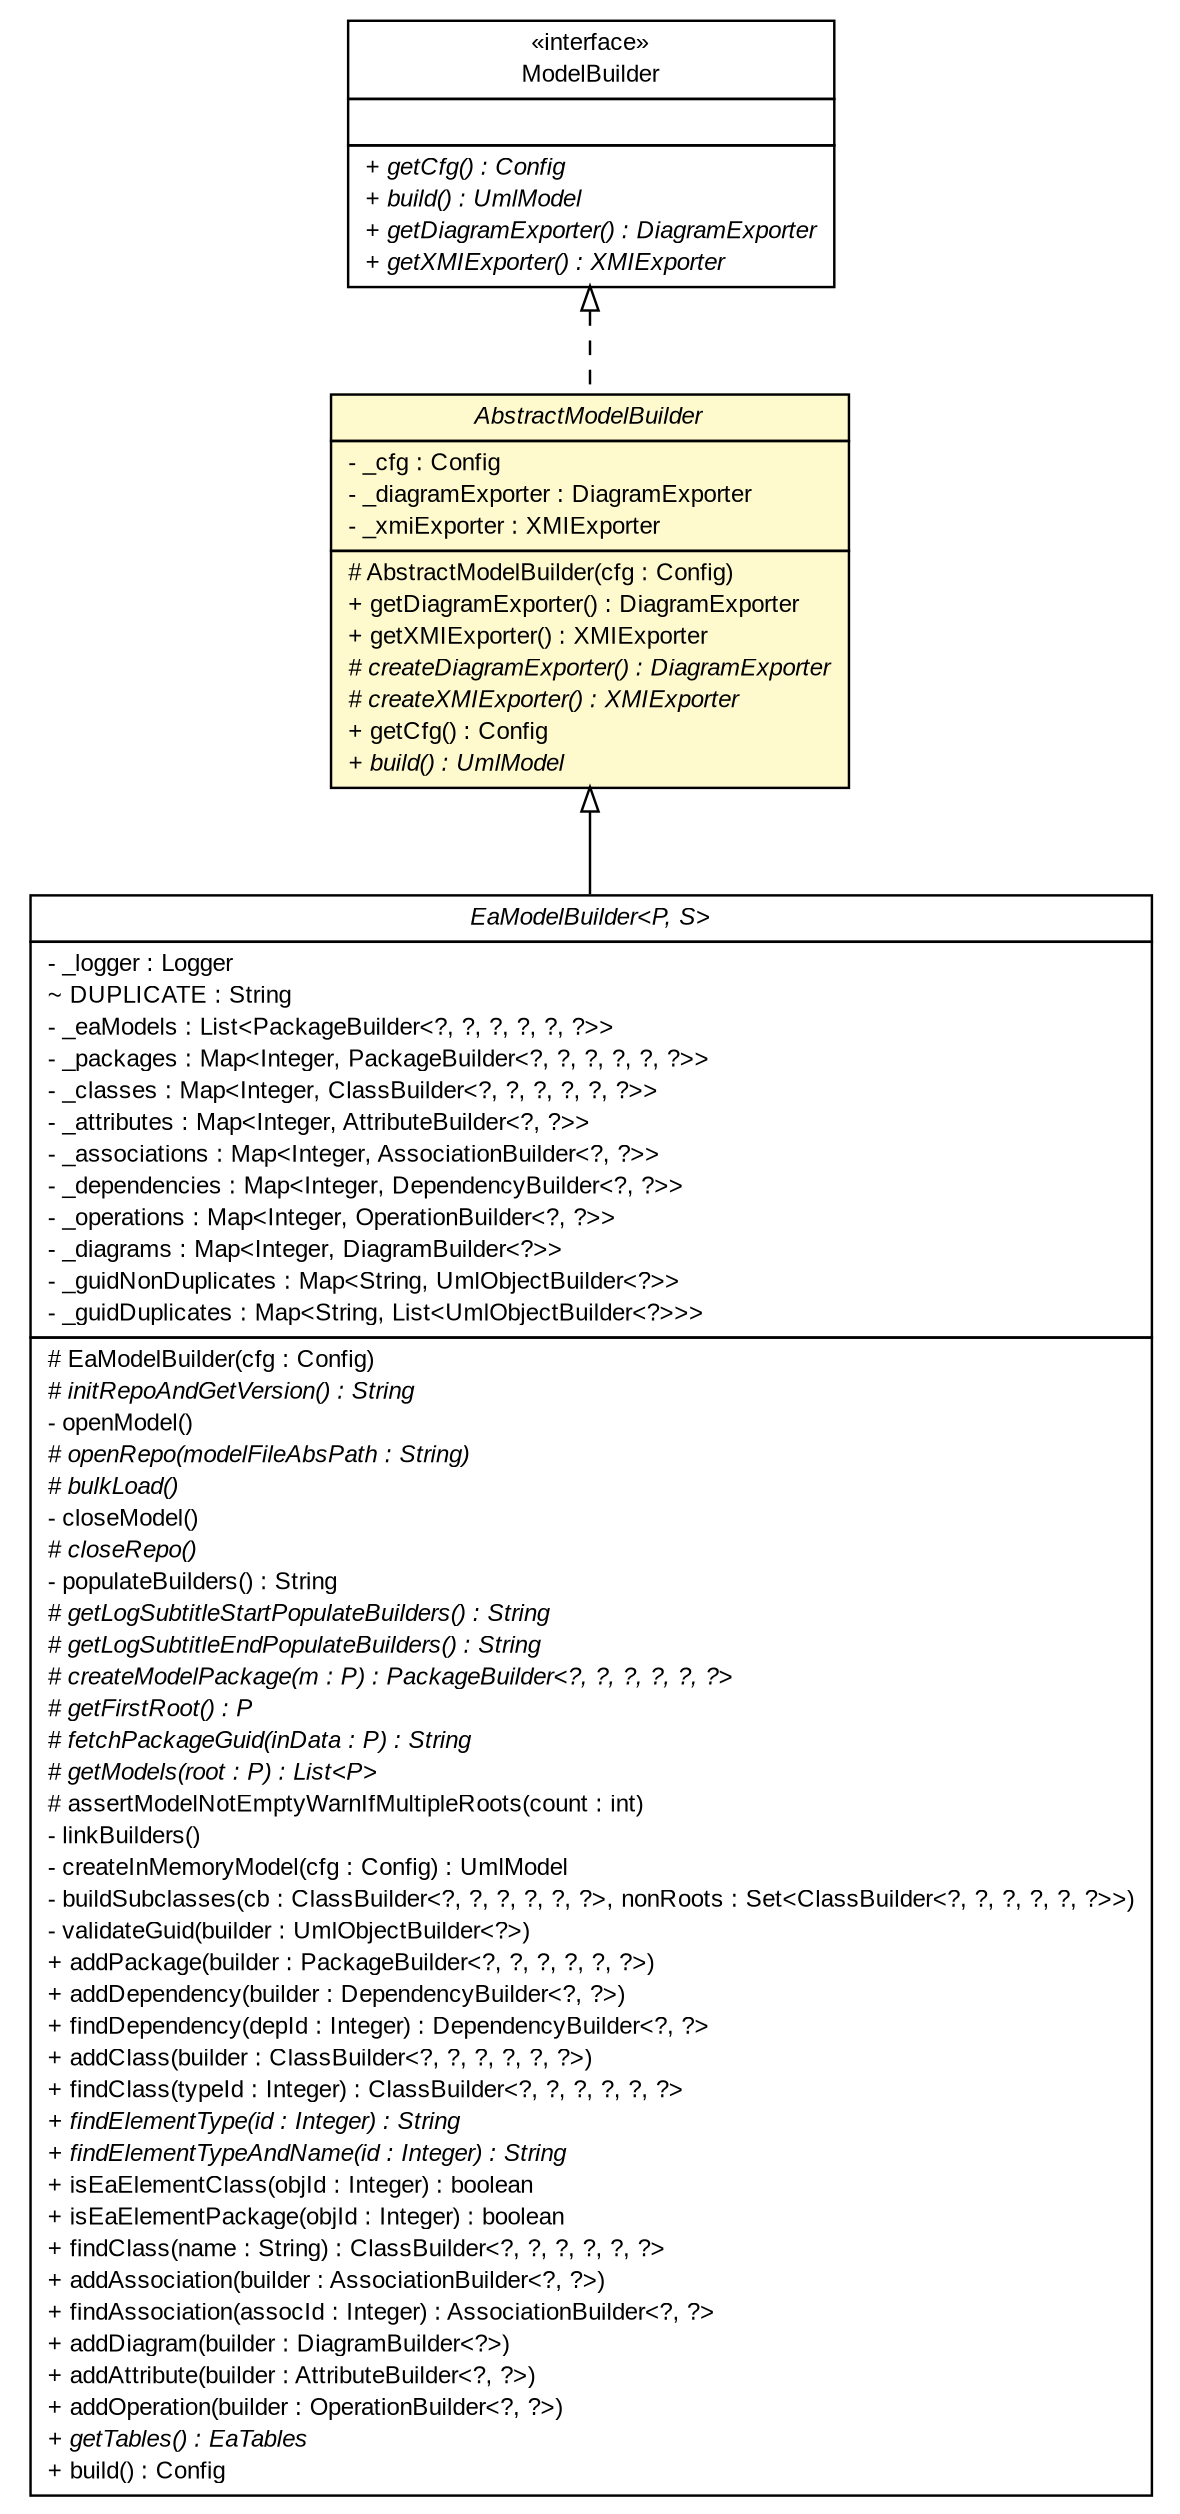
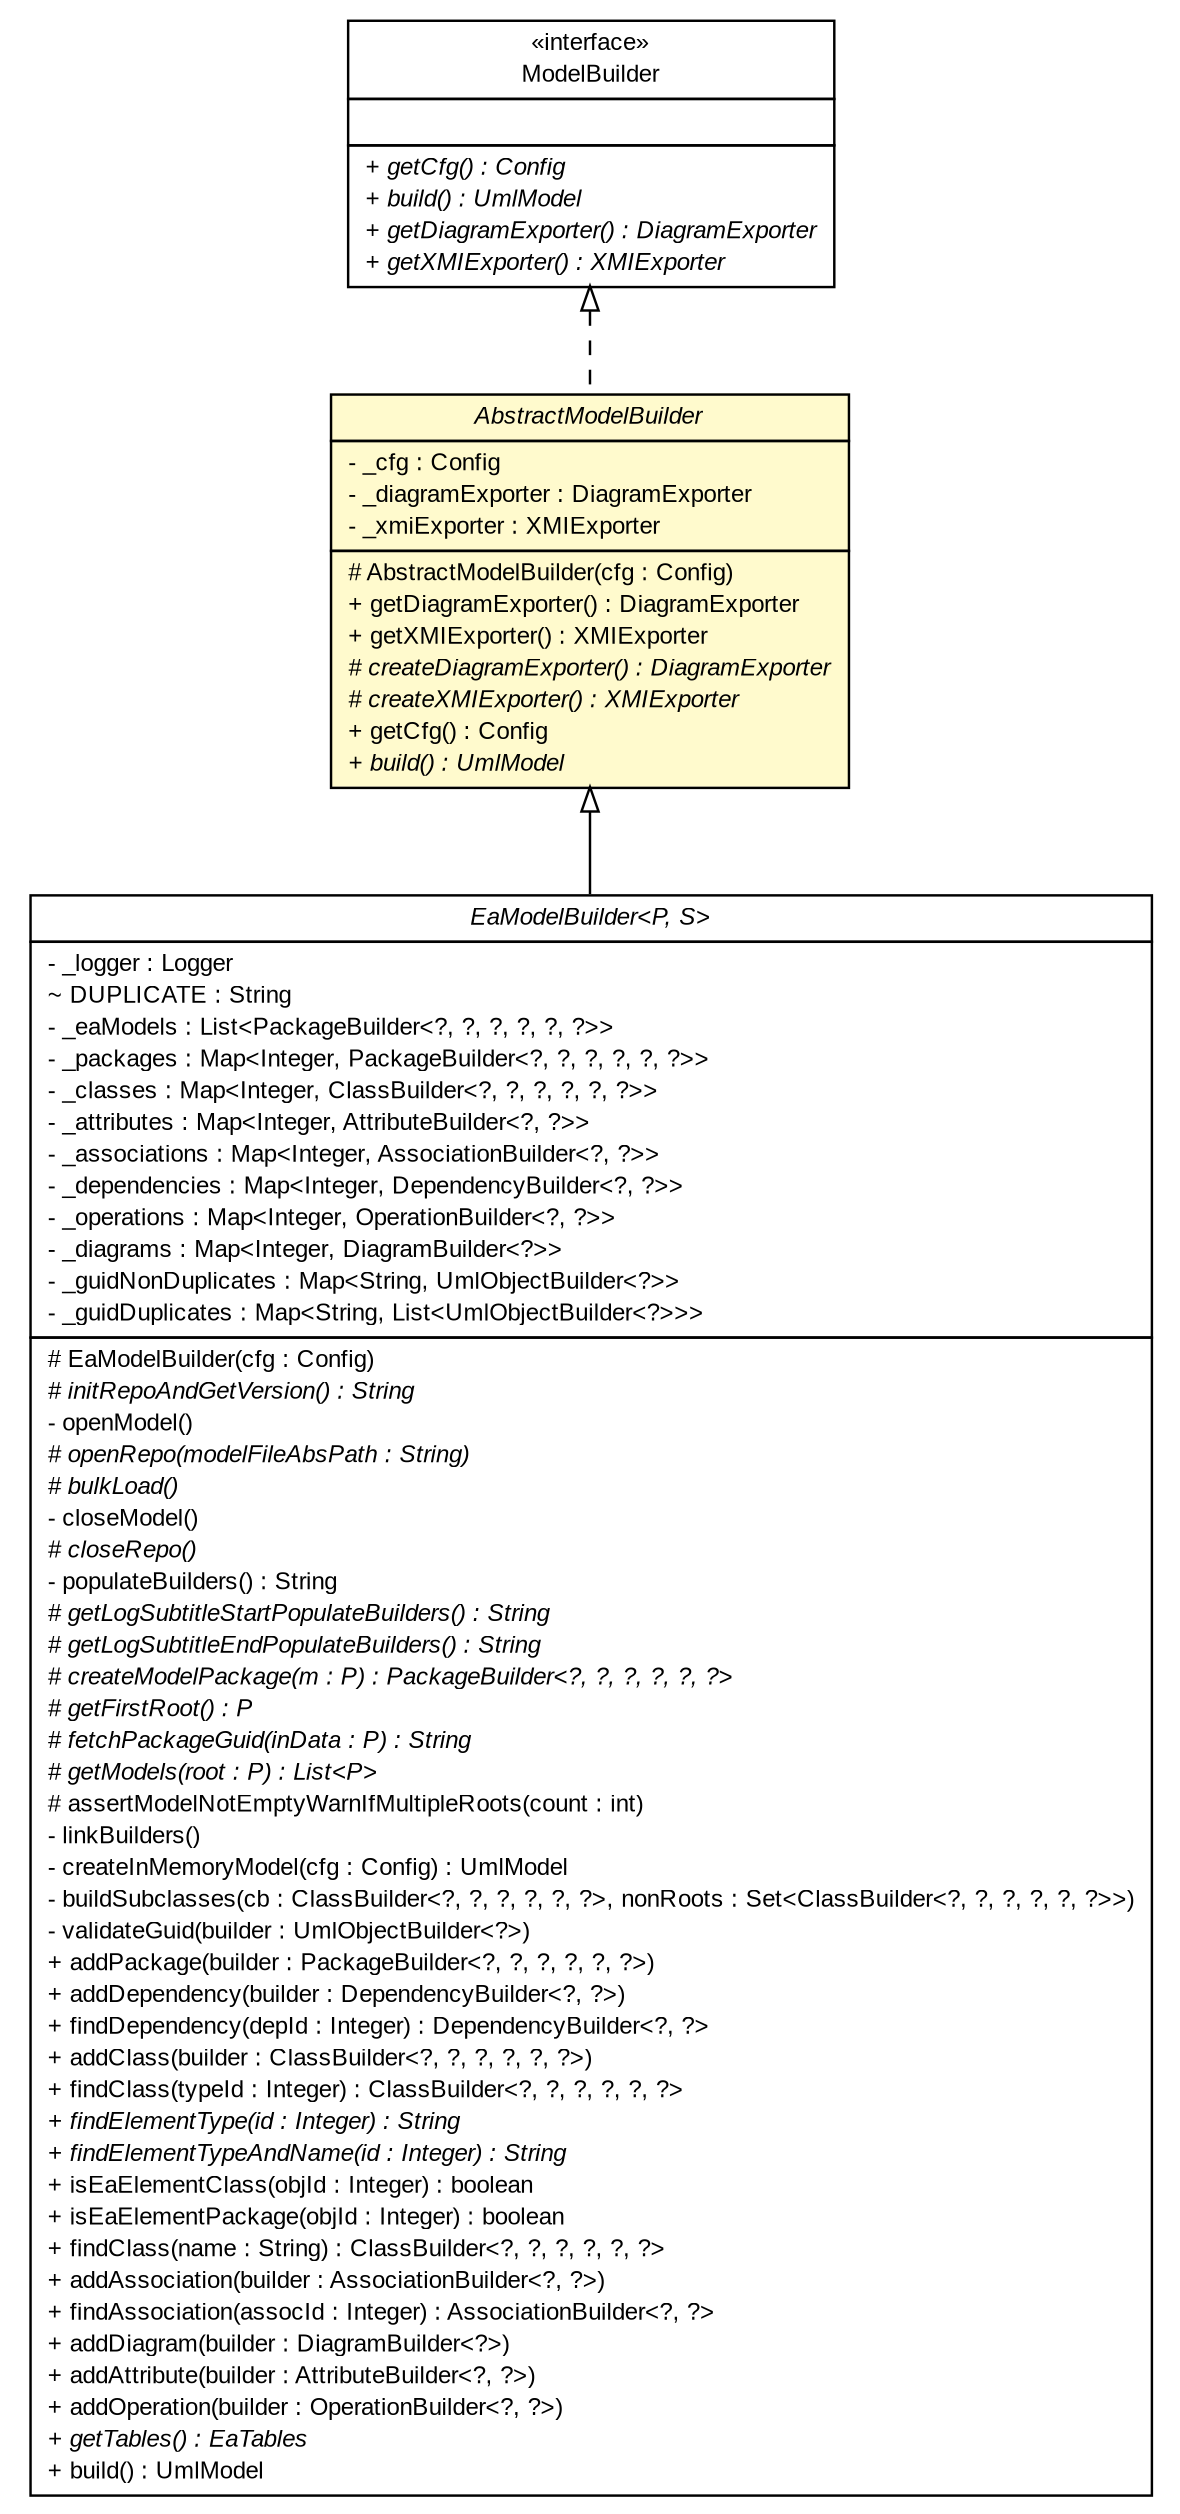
node "EaModelBuilder<P, S>": text "+ build() : Config" -> "+ build() : UmlModel"
